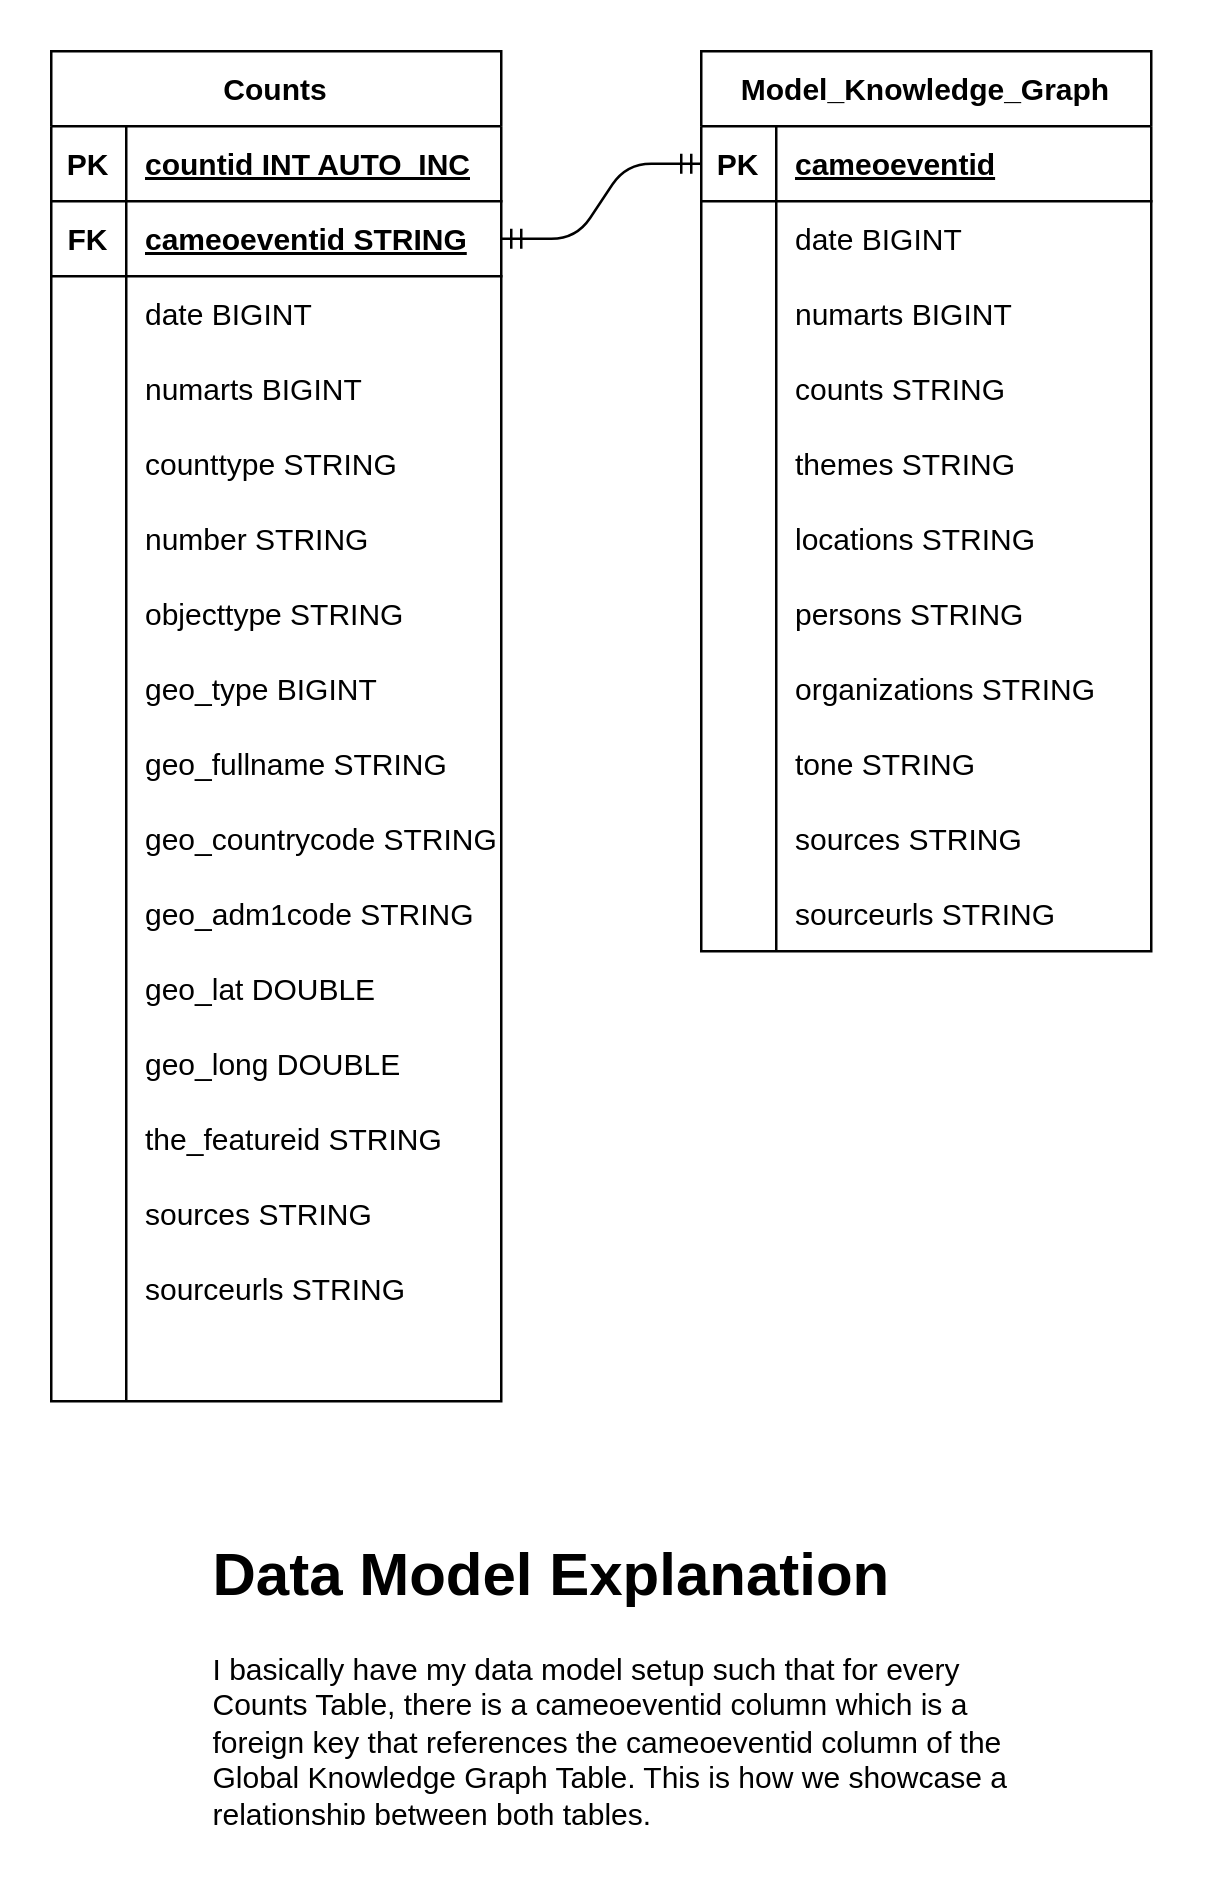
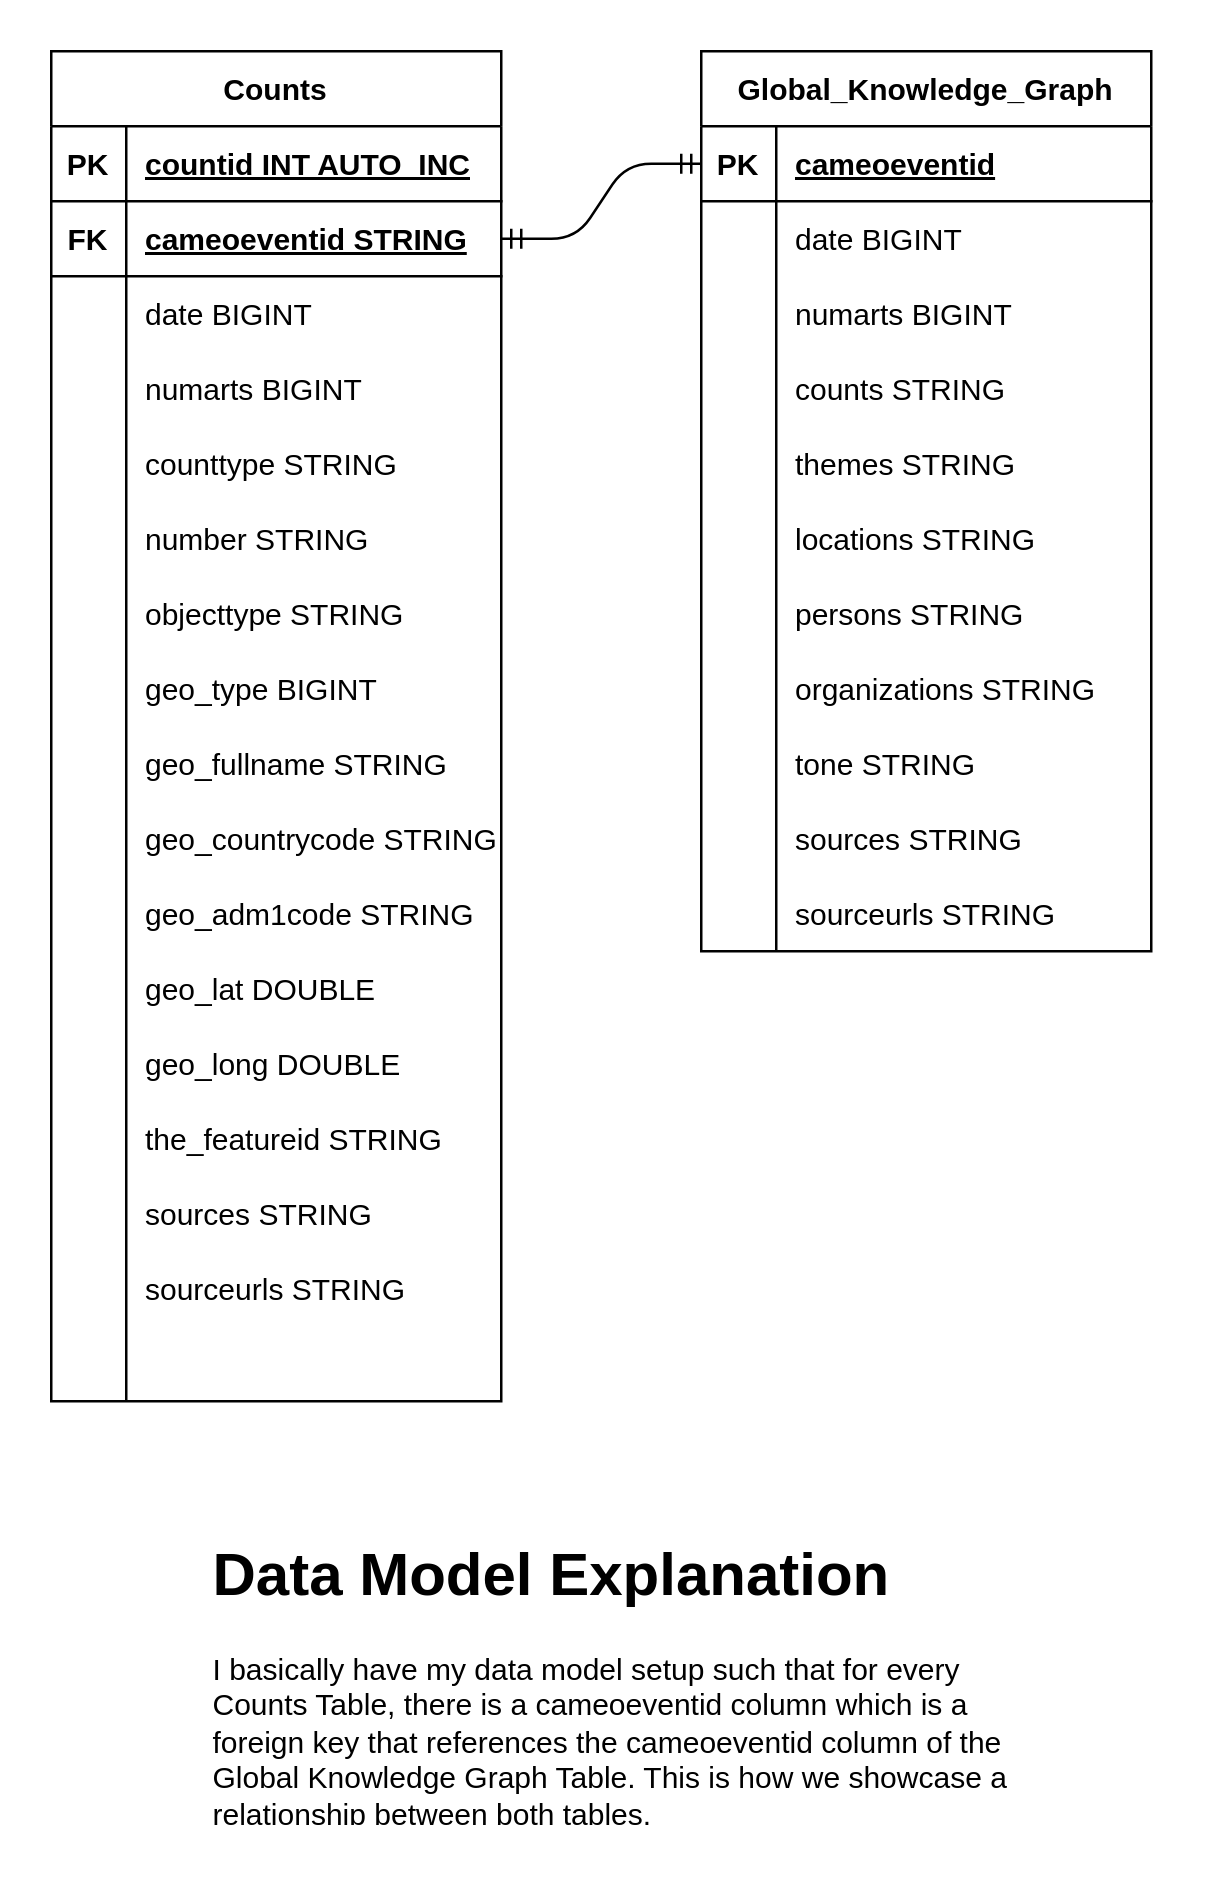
node "Model_Knowledge_Graph": label "Model_Knowledge_Graph" -> "Global_Knowledge_Graph"
